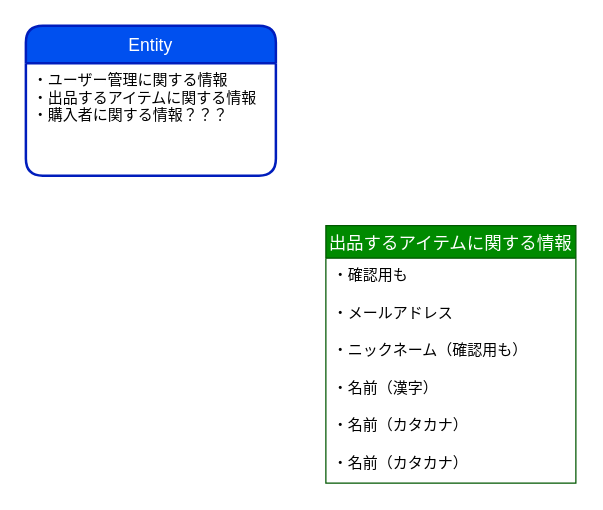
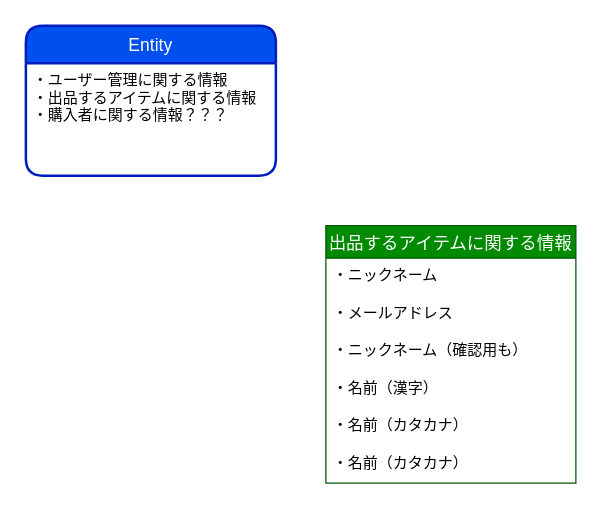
node "・確認用も": label "・確認用も" -> "・ニックネーム"
